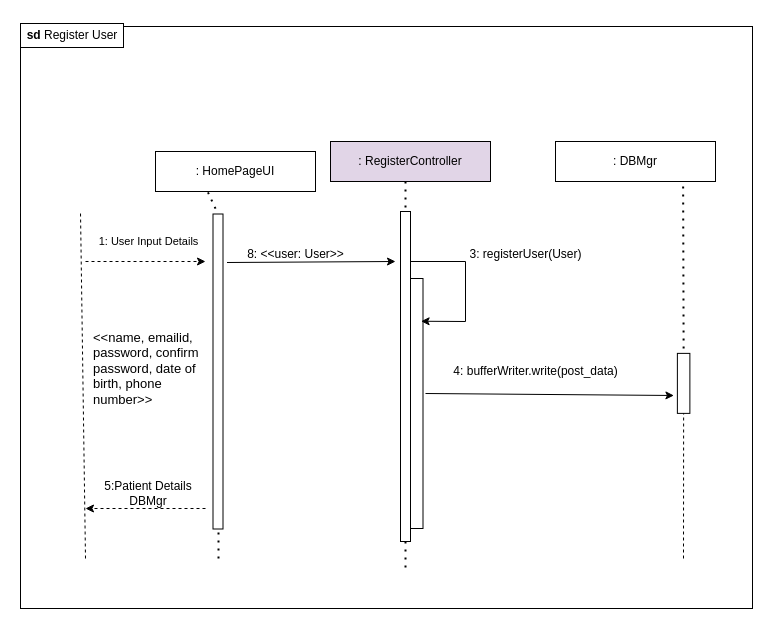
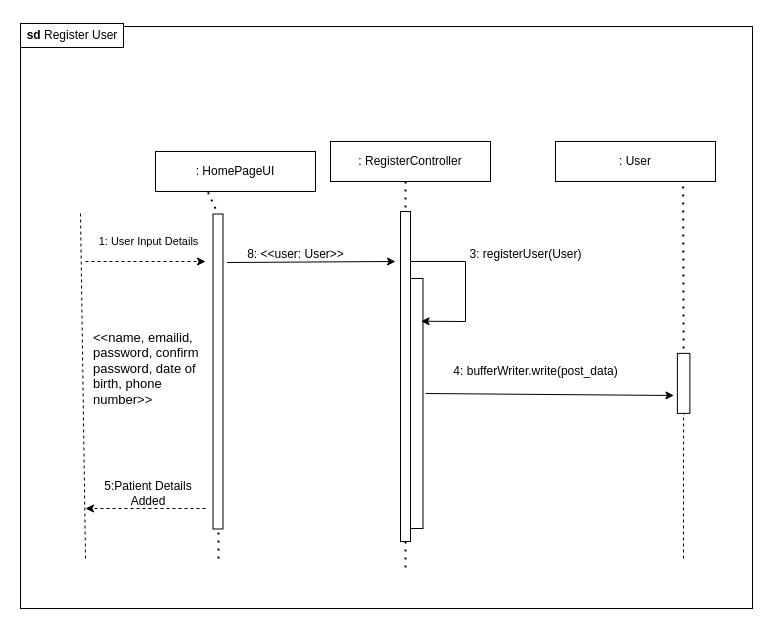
node ": RegisterController": fillcolor #e1d5e7 -> #ffffff
node ": DBMgr": label ": DBMgr" -> ": User"
node "5:Patient Details DBMgr": label "5:Patient Details DBMgr" -> "5:Patient Details Added"
